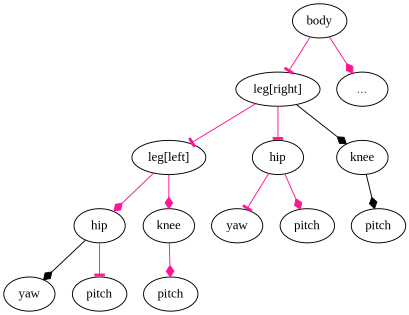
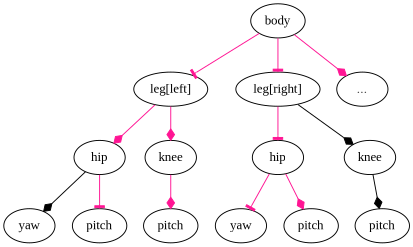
edge "leg[right]" -> "leg[left]": now "body" -> "leg[left]"
